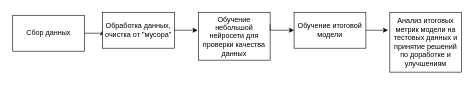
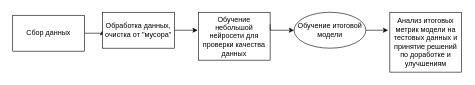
node "Обучение итоговой модели": shape rectangle -> ellipse
